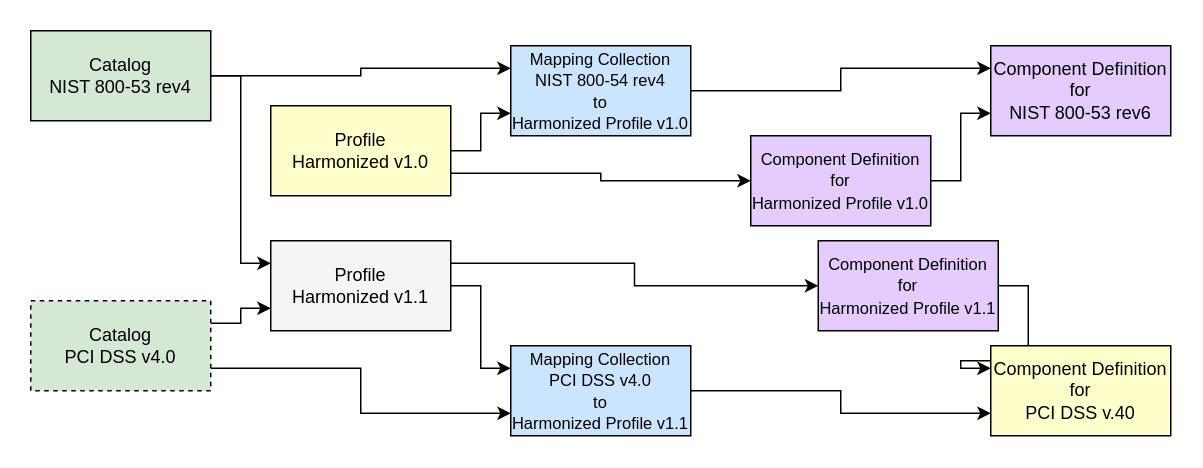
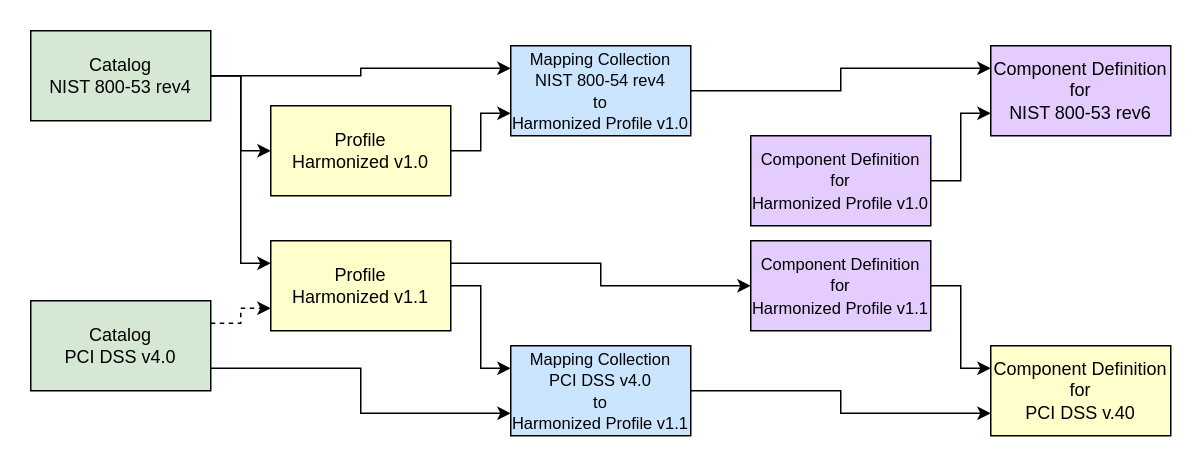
edge "Catalog NIST 800-53 rev4" -> "Profile Harmonized v1.0": added
edge "Profile Harmonized v1.0" -> "Component Definition for Harmonized Profile v1.0": removed
node "Profile Harmonized v1.1": fillcolor #f5f5f5 -> #ffffcc
node "Component Definition for Harmonized Profile v1.1": moved (908, 286) -> (841, 286)
edge "Catalog PCI DSS v4.0" -> "Profile Harmonized v1.1": style solid -> dashed
node "Catalog PCI DSS v4.0": style dashed -> solid
